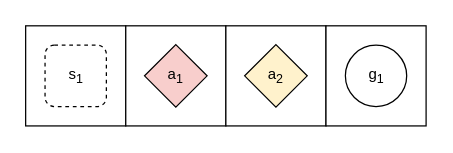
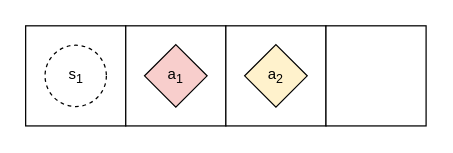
node "s1": shape rounded rectangle -> ellipse
node "g1": removed
